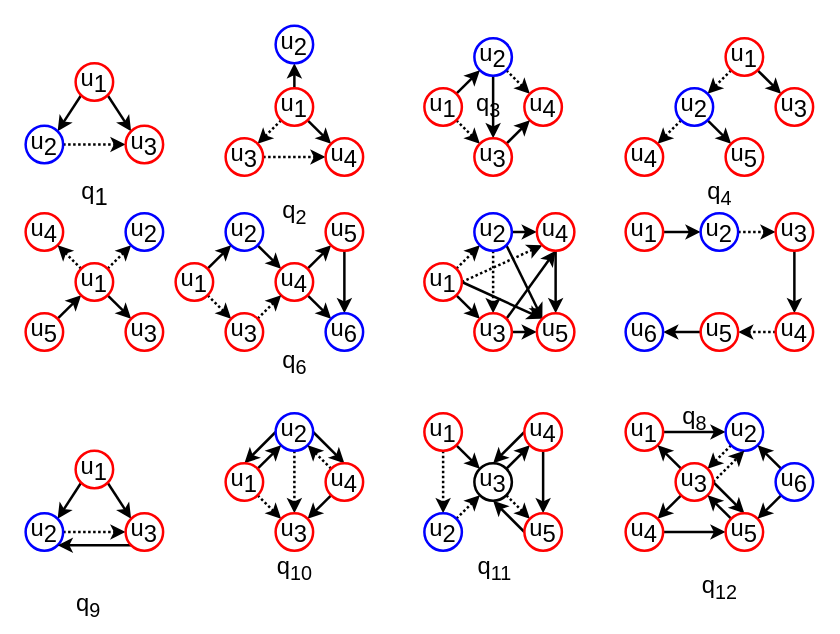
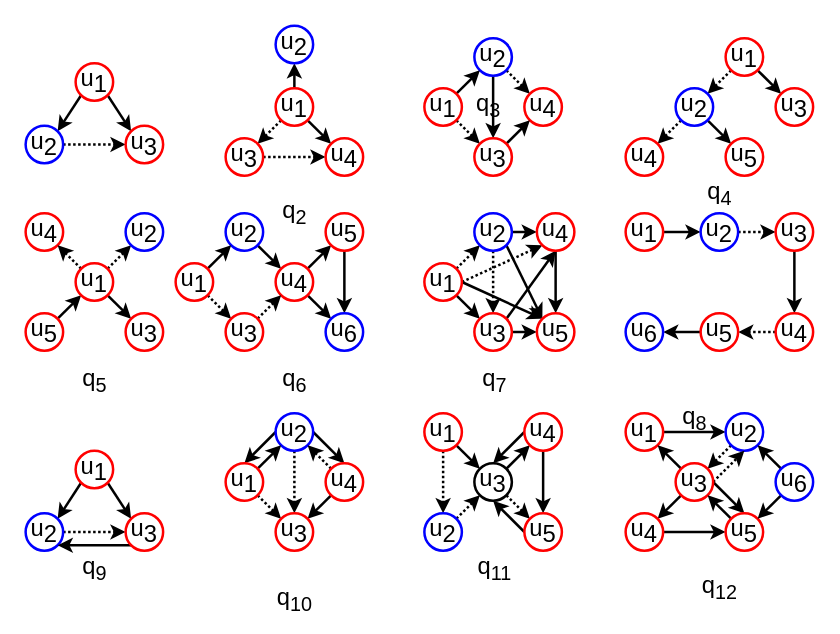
node "q1": removed
node "q6": moved (294, 363) -> (294, 382)
node "q5": added
node "q7": added
node "q10": moved (294, 569) -> (294, 601)
node "q9": moved (88, 607) -> (94, 569)
